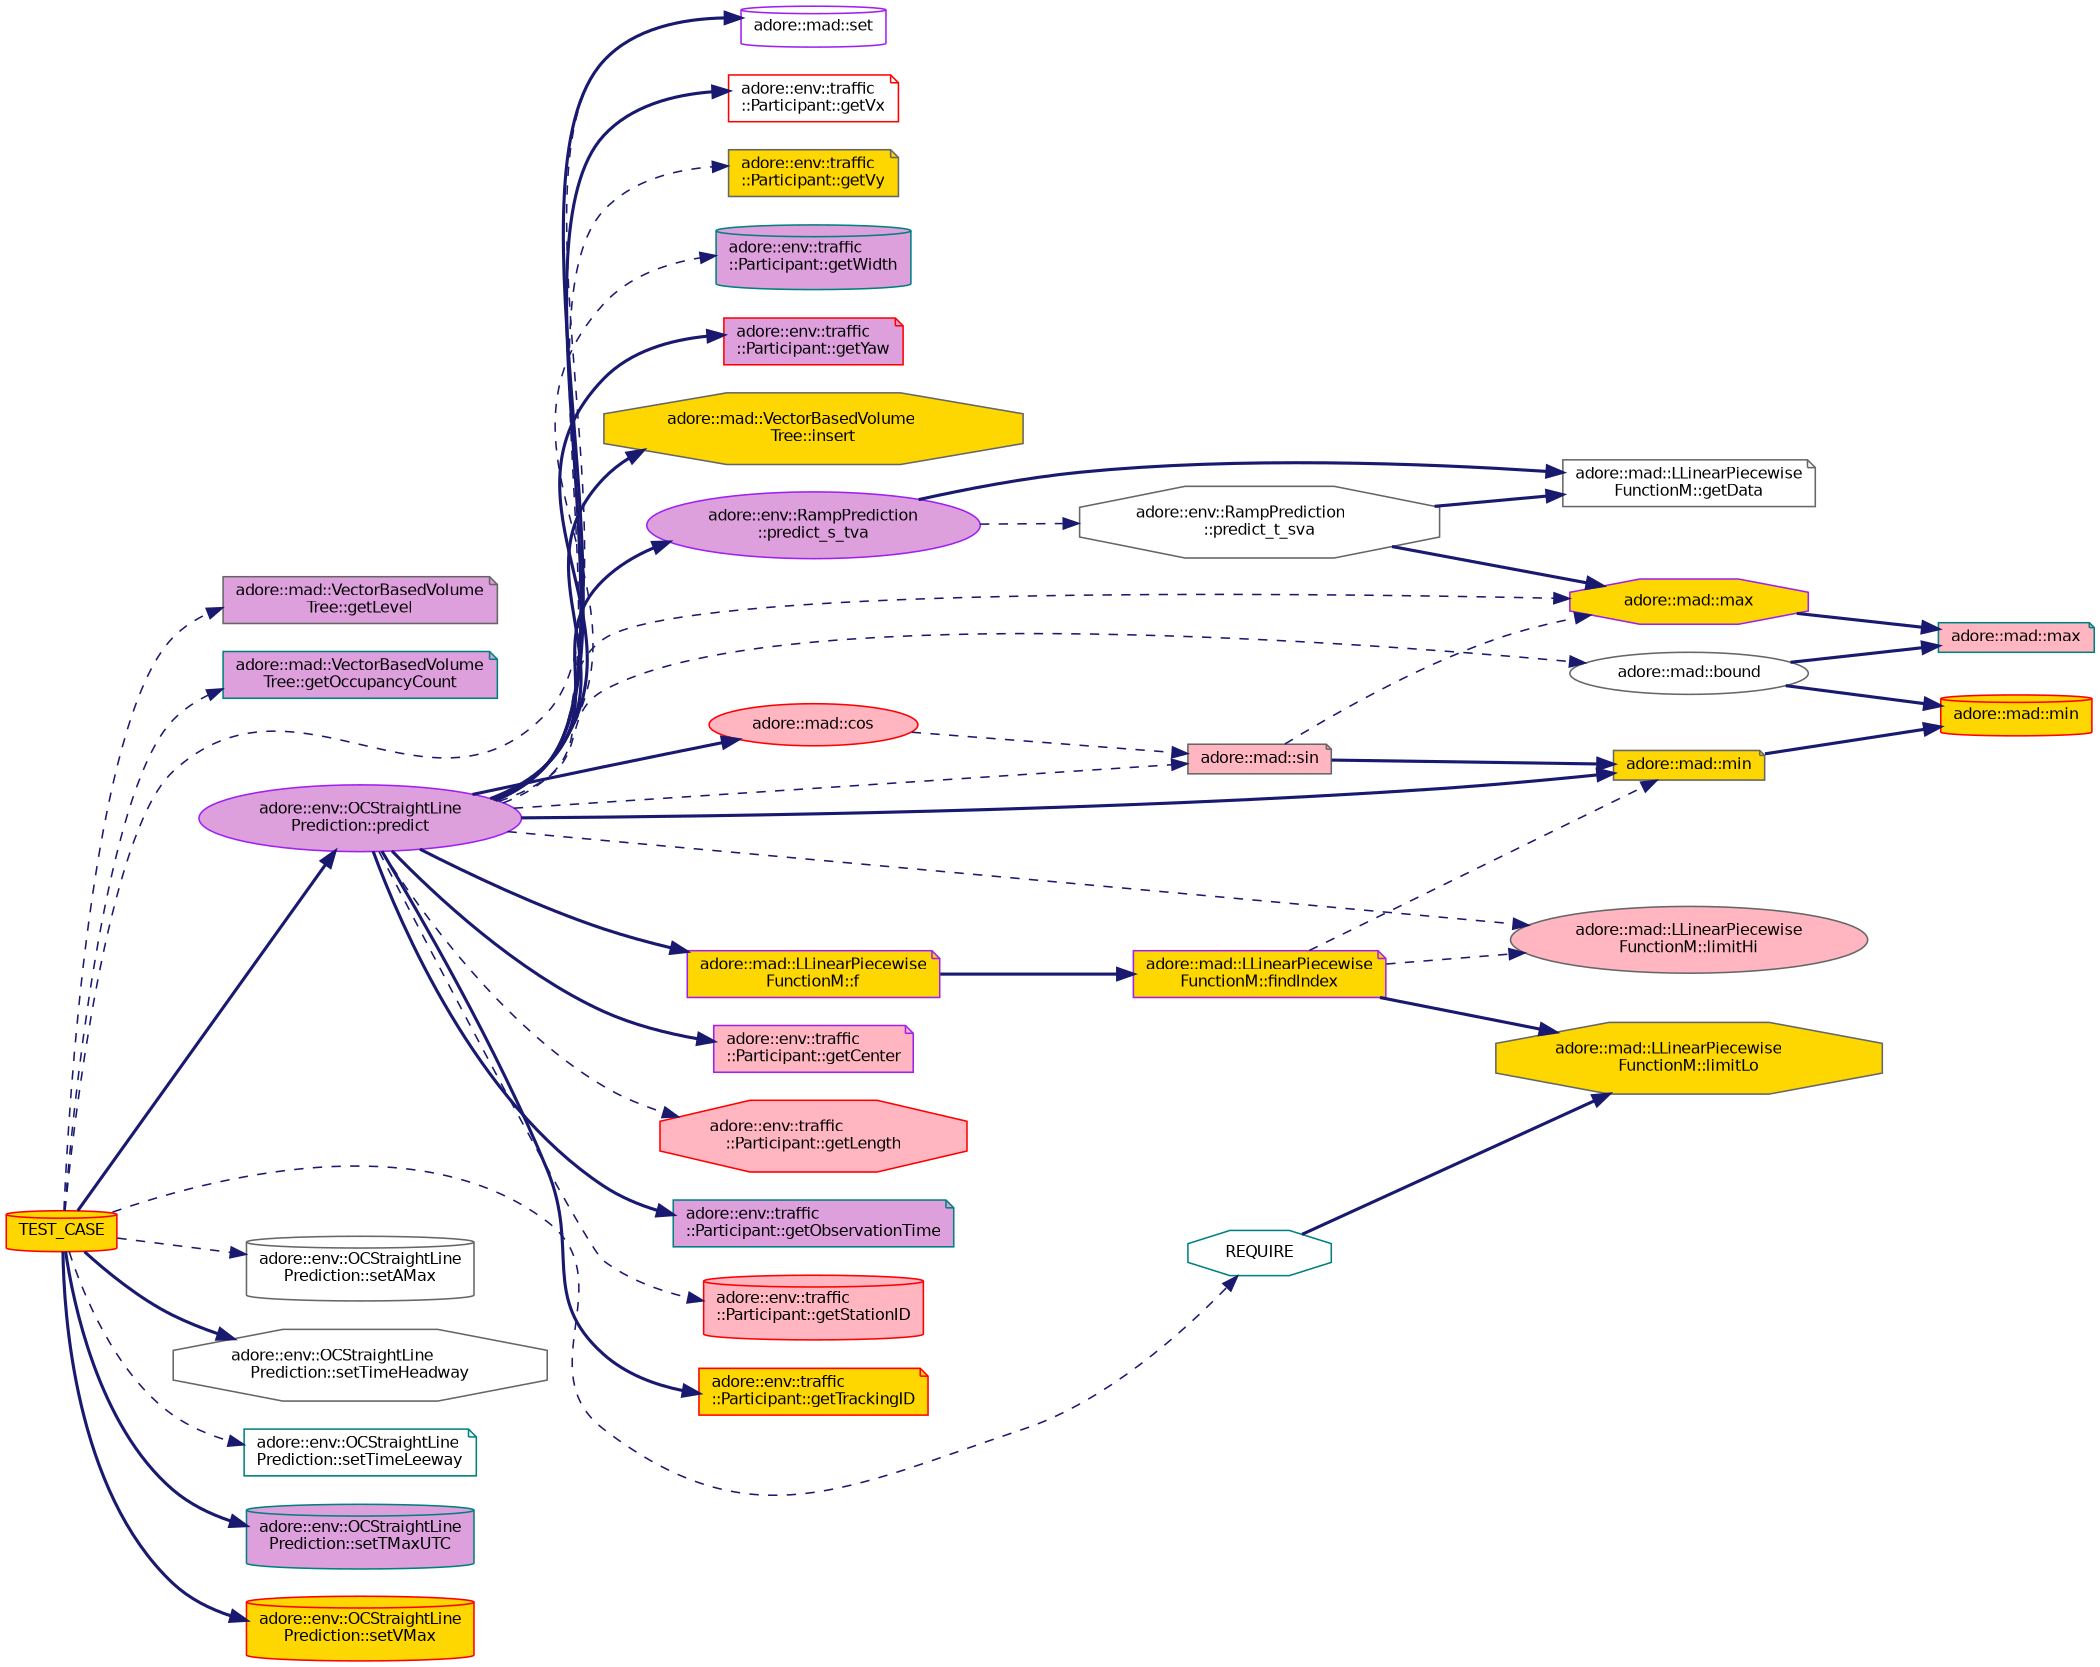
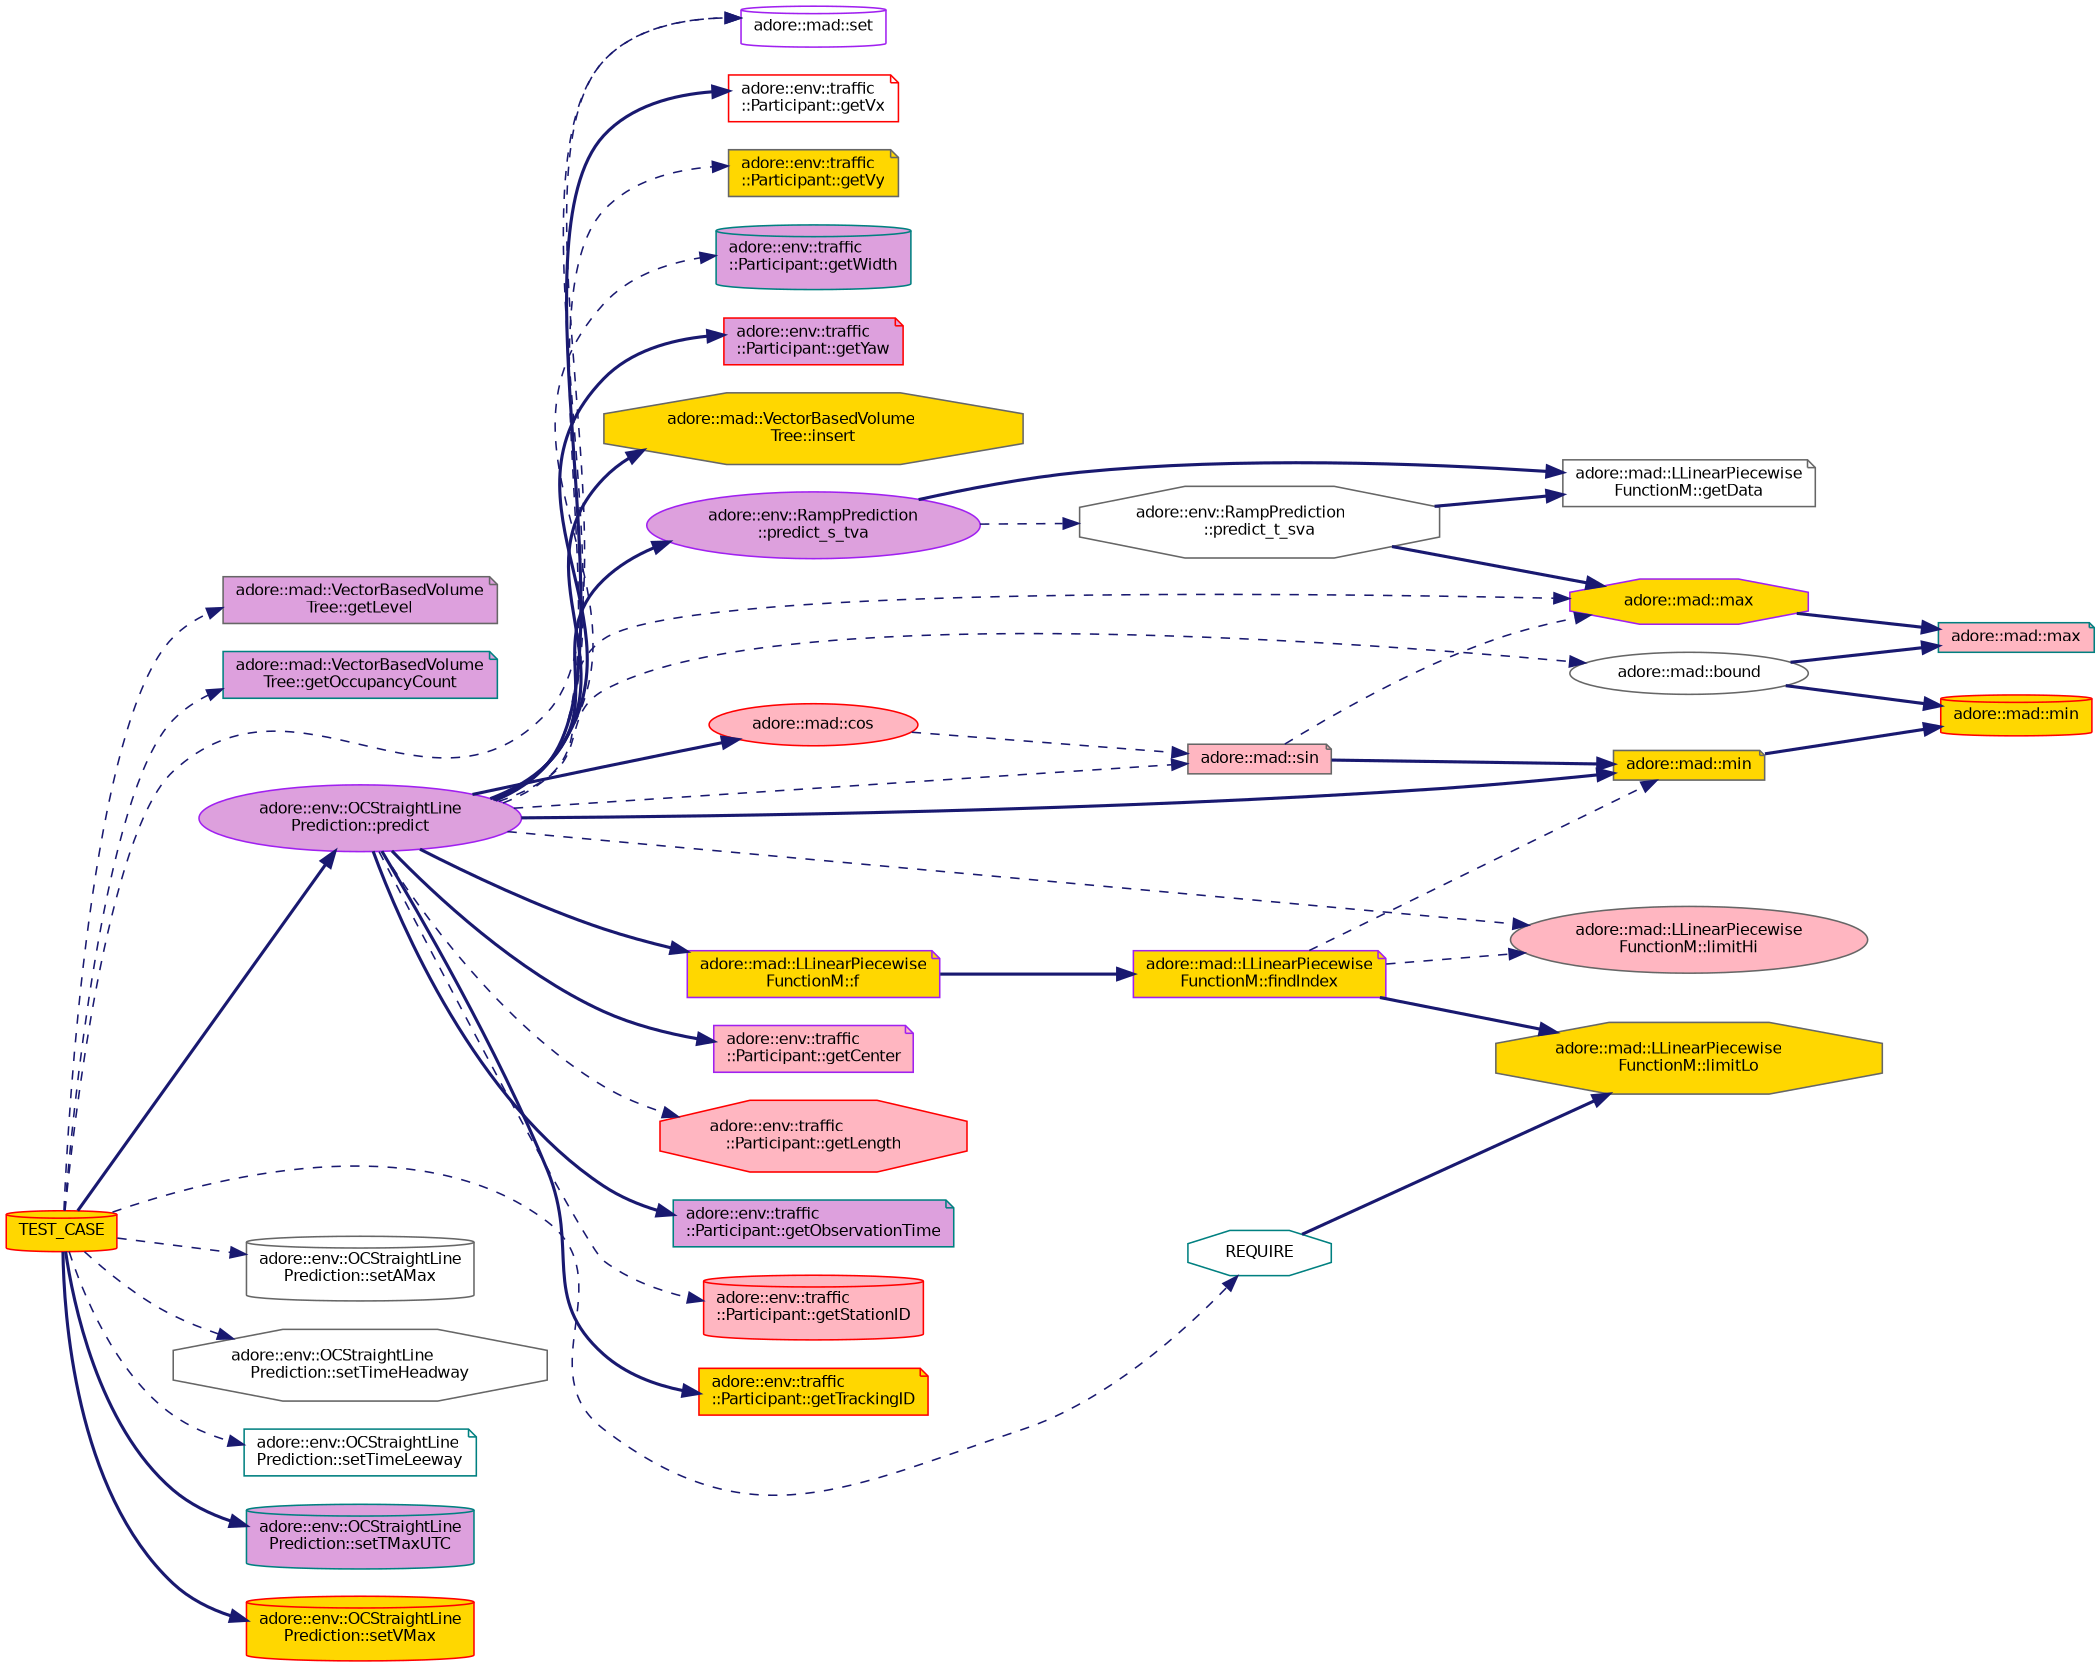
edge "adore::env::OCStraightLine Prediction::predict" -> "adore::mad::set": style bold -> dashed
edge "TEST_CASE" -> "adore::env::OCStraightLine Prediction::setTimeHeadway": style bold -> dashed
